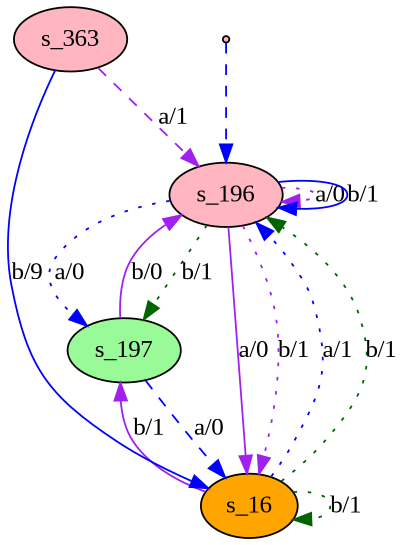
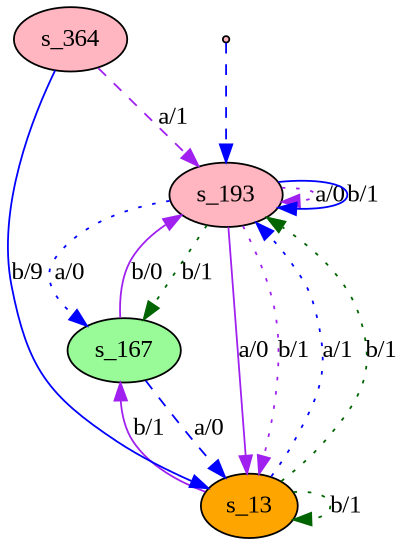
node "s_363": label "s_363" -> "s_364"
node "s_196": label "s_196" -> "s_193"
node "s_197": label "s_197" -> "s_167"
node "s_16": label "s_16" -> "s_13"
